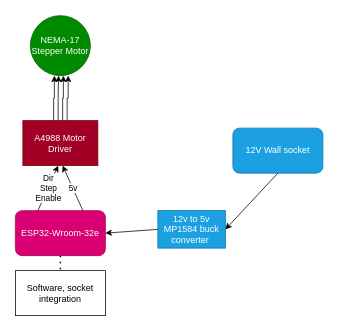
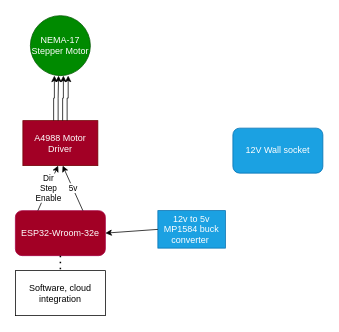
edge "12V Wall socket" -> "12v to 5v MP1584 buck converter": removed
node "ESP32-Wroom-32e": fillcolor #d80073 -> #a20025
node "Software, socket integration": label "Software, socket integration" -> "Software, cloud integration"
